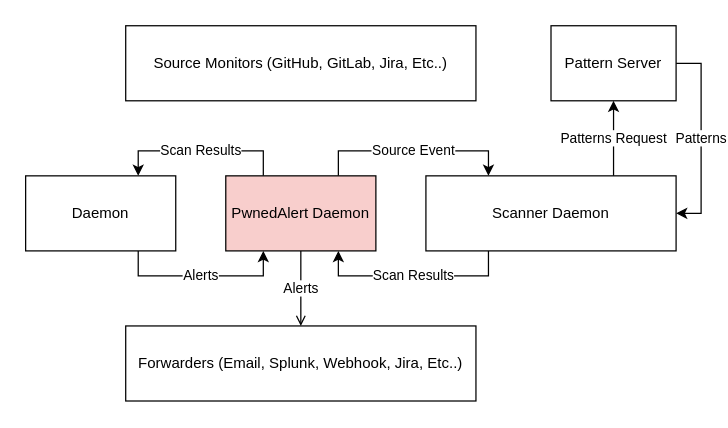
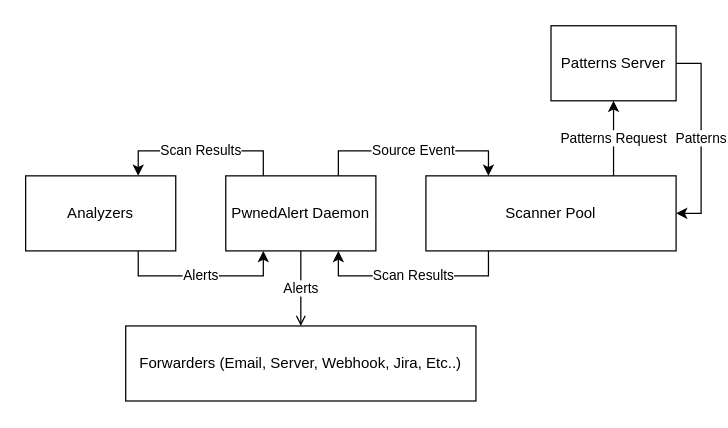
node "Source Monitors (GitHub, GitLab, Jira, Etc..)": removed
node "Pattern Server": label "Pattern Server" -> "Patterns Server"
node "Daemon": label "Daemon" -> "Analyzers"
node "PwnedAlert Daemon": fillcolor #f8cecc -> #ffffff
node "Scanner Daemon": label "Scanner Daemon" -> "Scanner Pool"
node "Forwarders (Email, Splunk, Webhook, Jira, Etc..)": label "Forwarders (Email, Splunk, Webhook, Jira, Etc..)" -> "Forwarders (Email, Server, Webhook, Jira, Etc..)"
